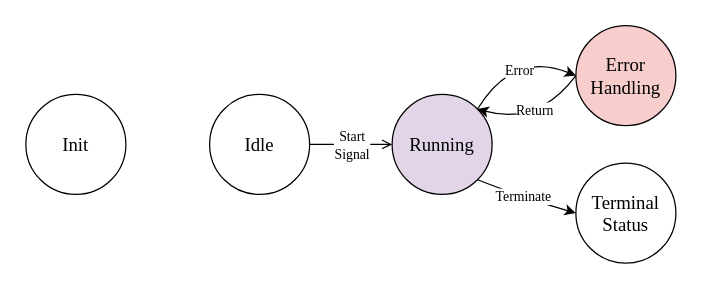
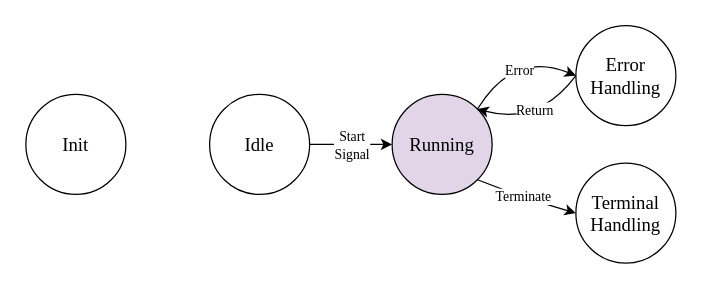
node "Error Handling": fillcolor #f8cecc -> #ffffff
edge "Idle" -> "Running": arrowhead open -> classic
node "Terminal Status": label "Terminal Status" -> "Terminal Handling"
